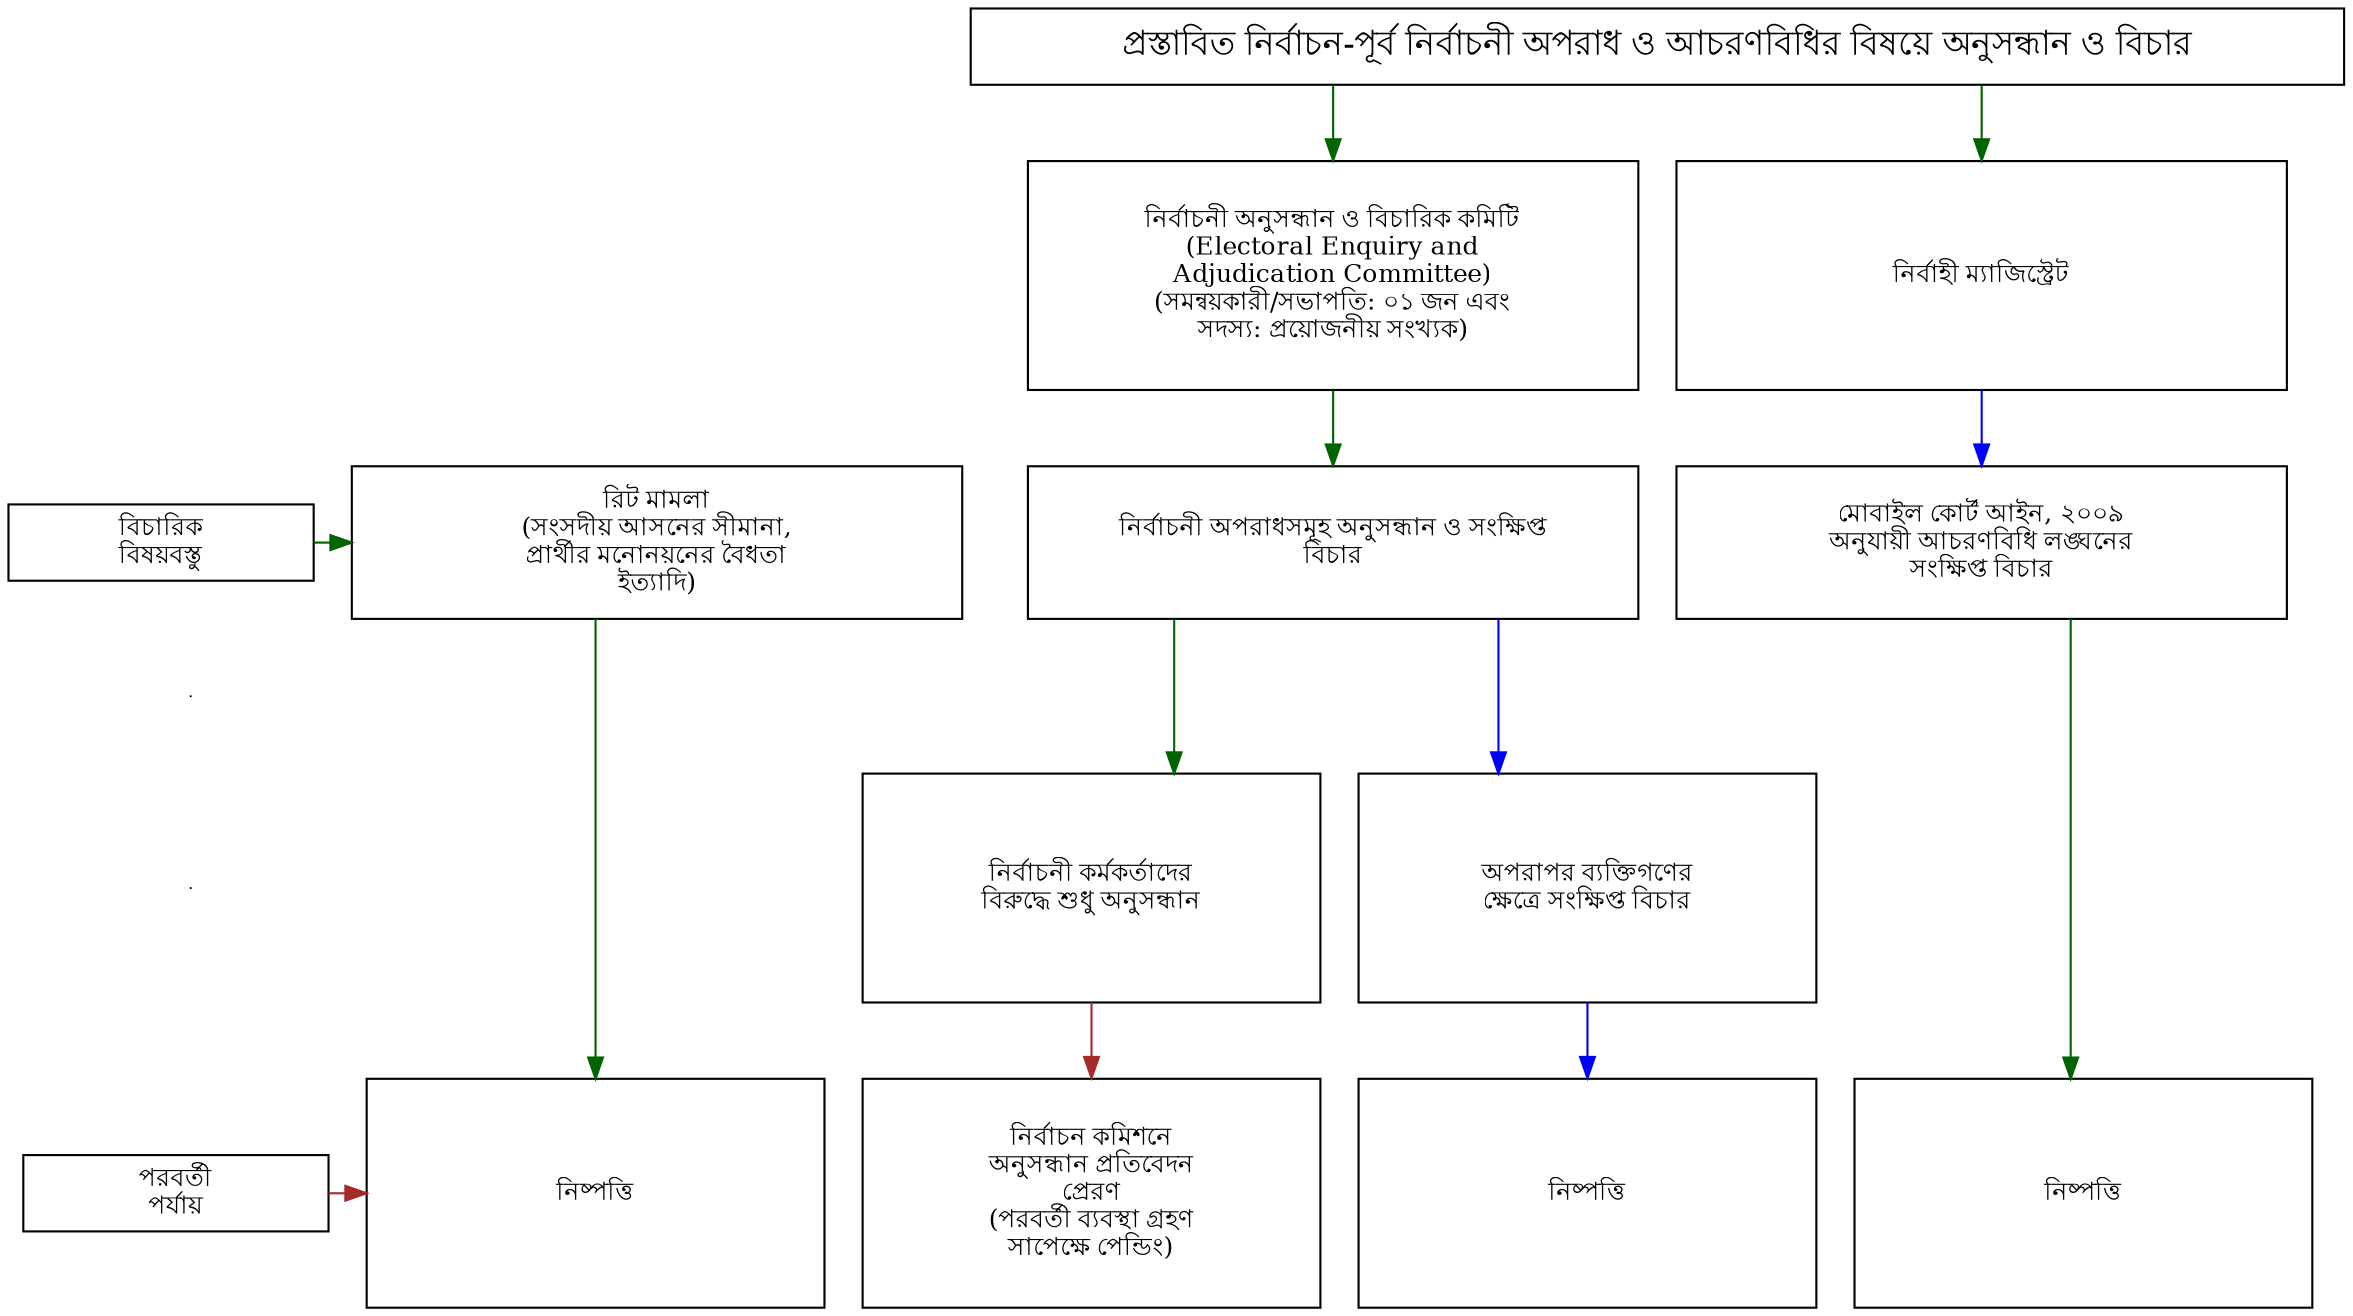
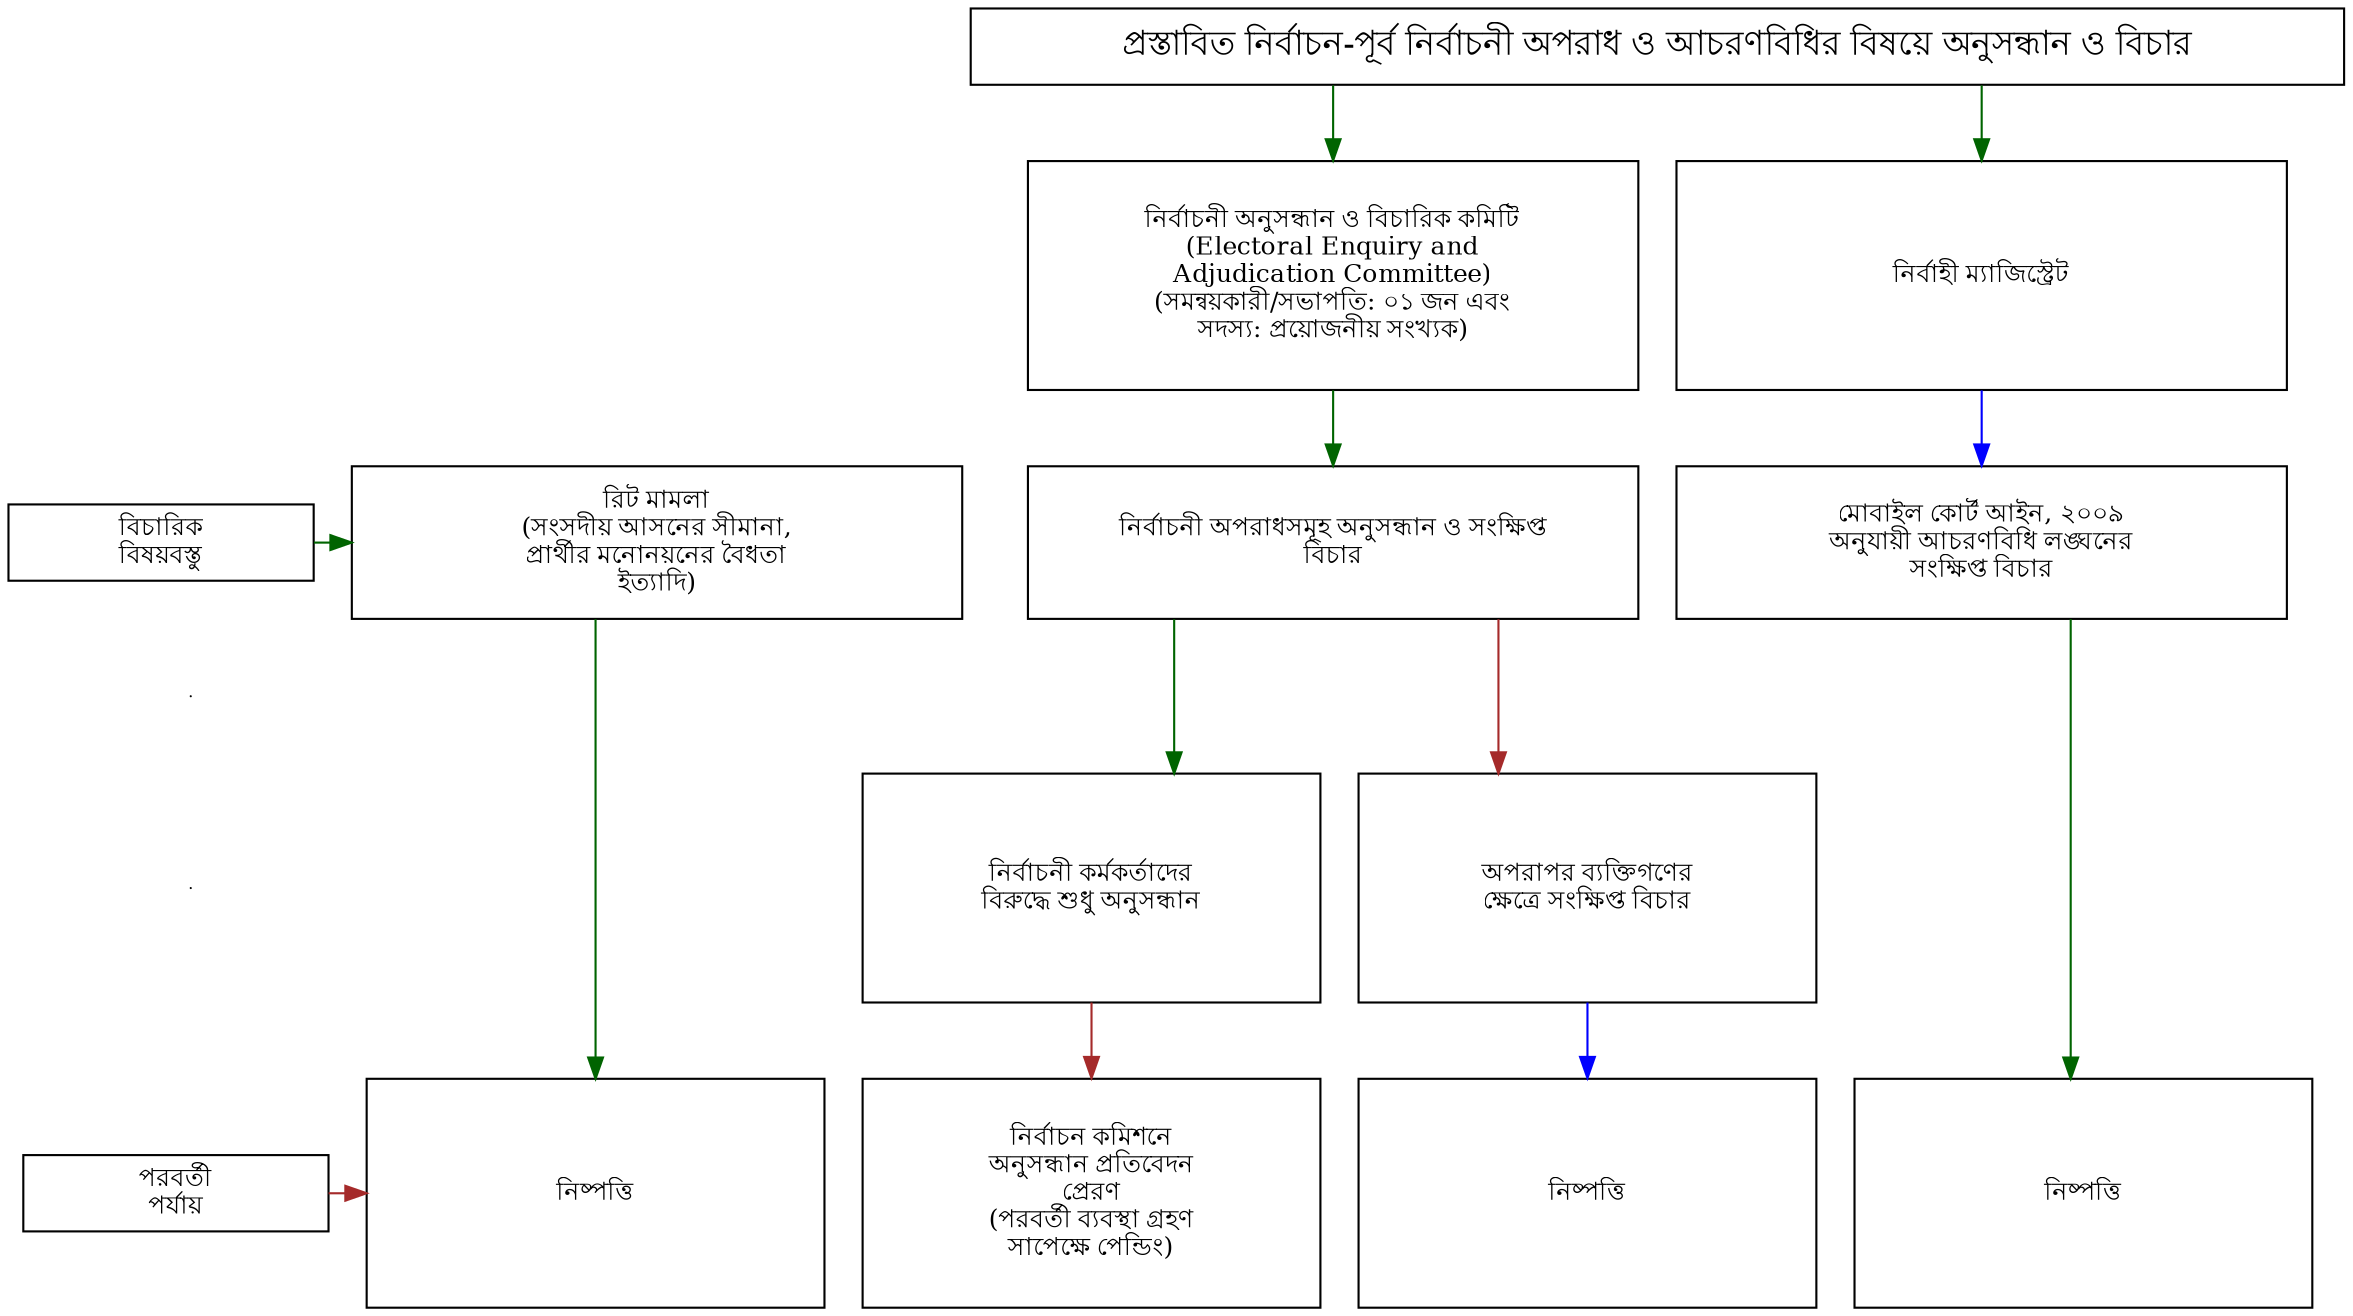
edge "নির্বাচনী অপরাধসমূহ অনুসন্ধান ও সংক্ষিপ্ত বিচার" -> "অপরাপর ব্যক্তিগণের ক্ষেত্রে সংক্ষিপ্ত বিচার": color blue -> brown
